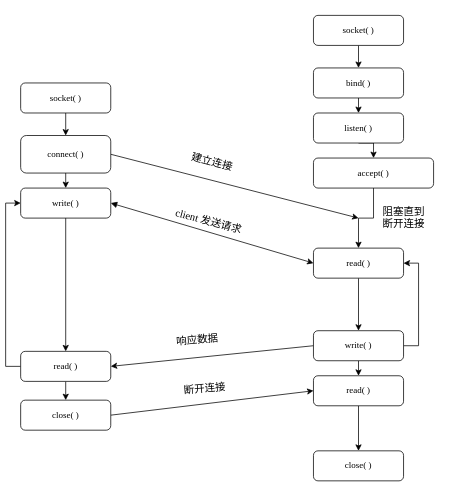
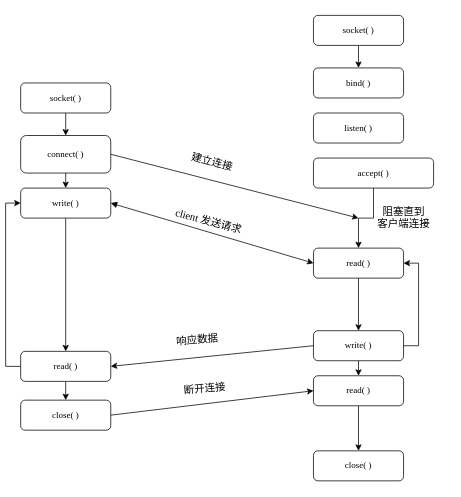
edge "bind( )" -> "listen( )": removed
edge "listen( )" -> "accept( )": removed
node "阻塞直到断开连接": label "阻塞直到断开连接" -> "阻塞直到客户端连接"
